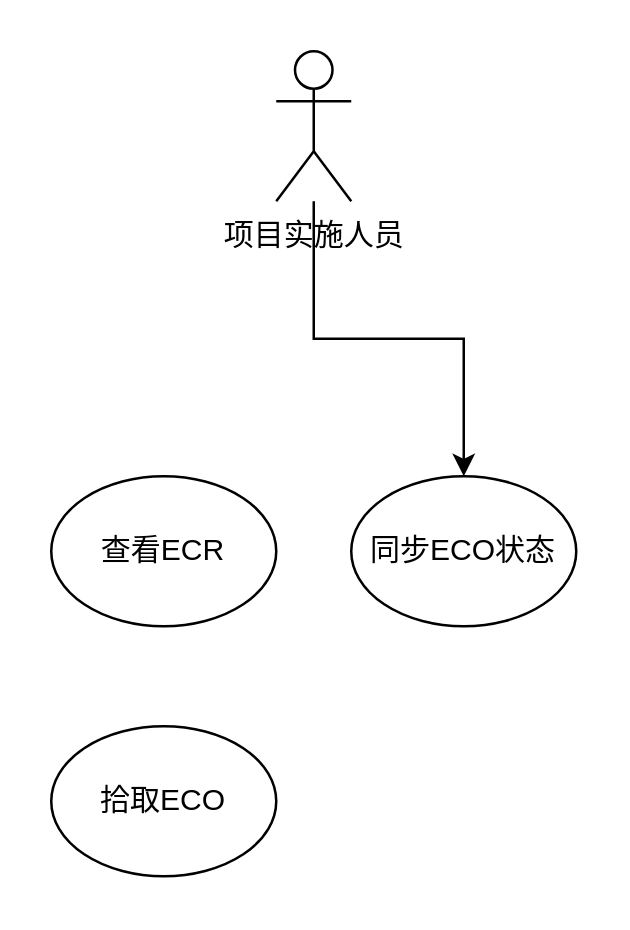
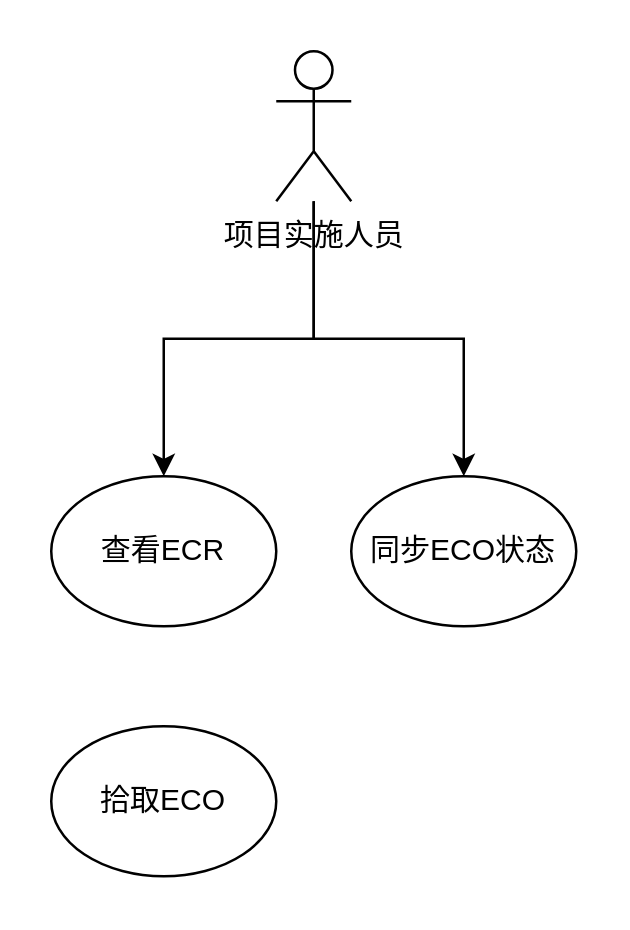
edge "项目实施人员" -> "查看ECR": added
